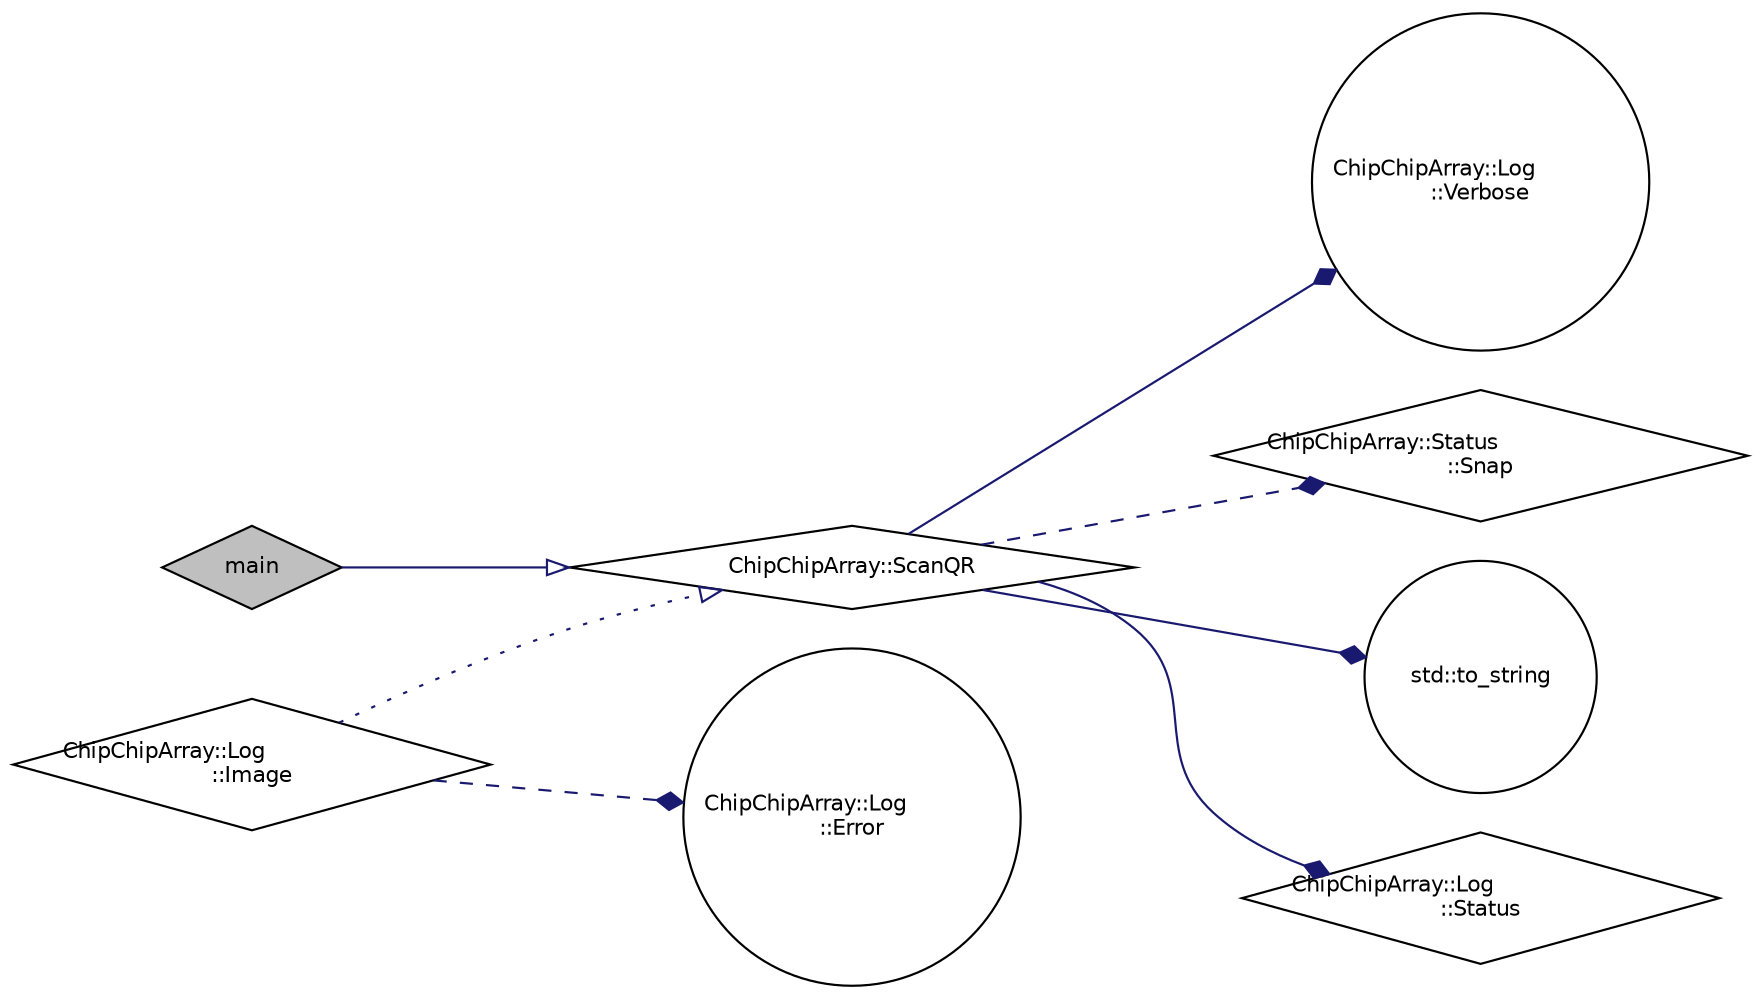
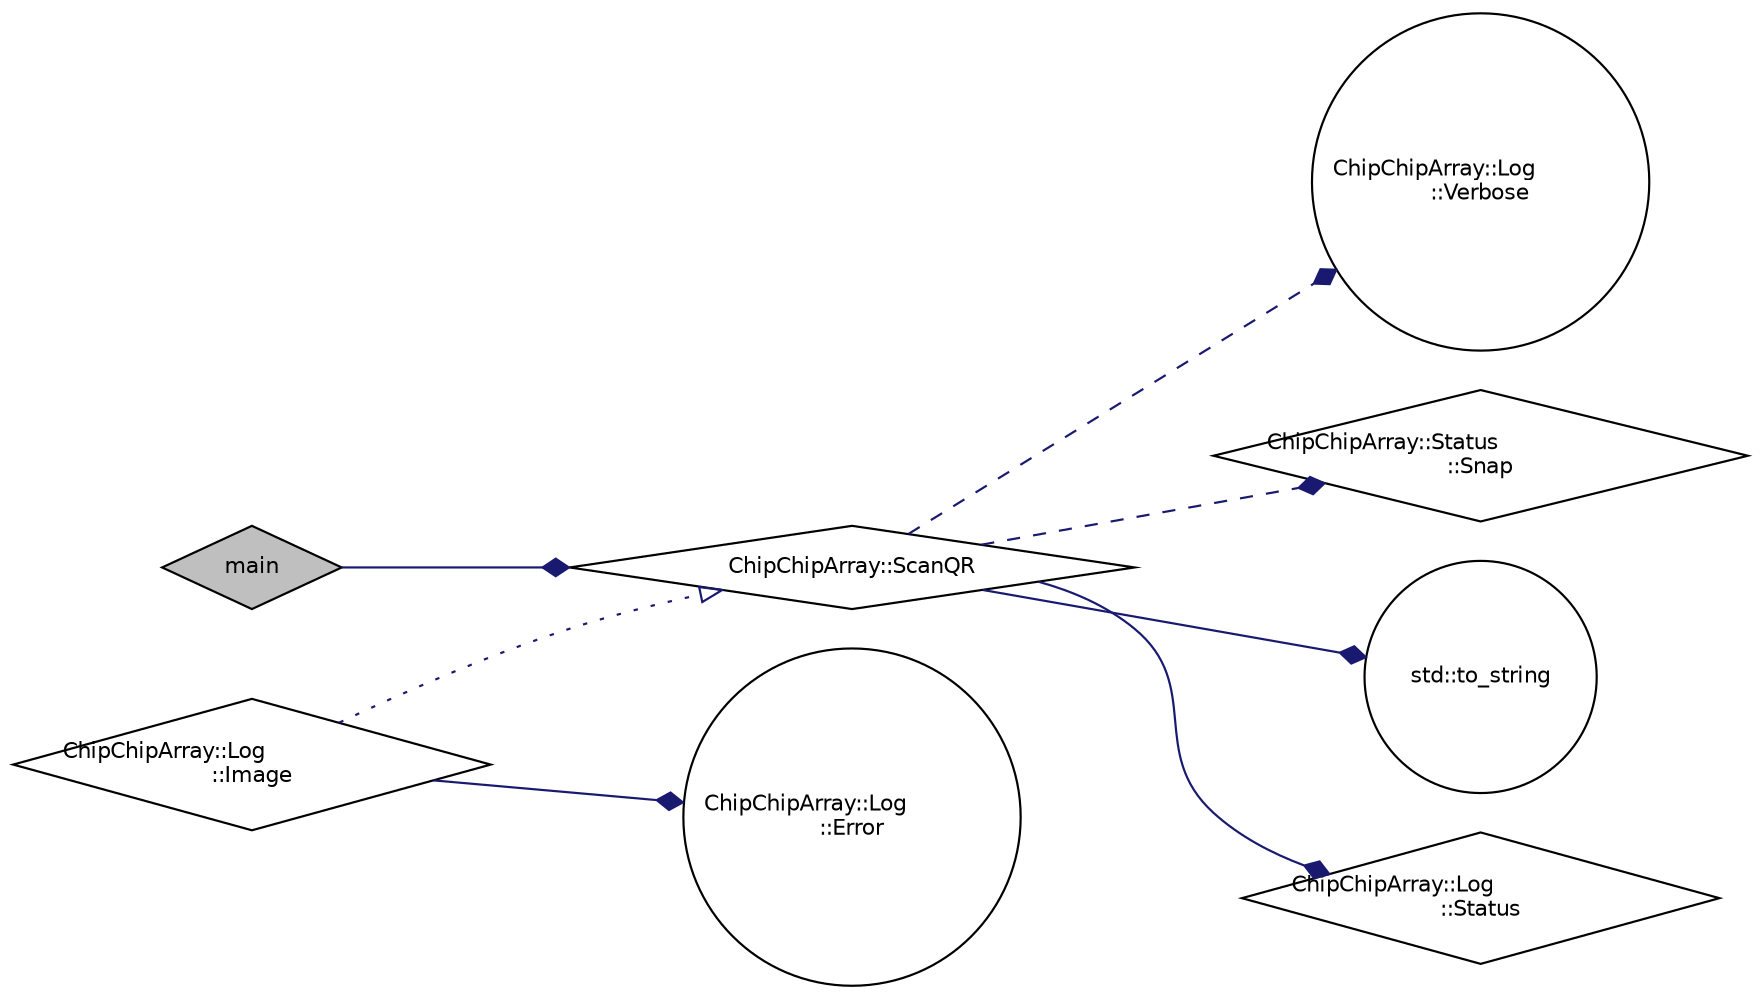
edge "ChipChipArray::ScanQR" -> "ChipChipArray::Log ::Verbose": style solid -> dashed
edge "main" -> "ChipChipArray::ScanQR": arrowhead onormal -> diamond
edge "ChipChipArray::Log ::Image" -> "ChipChipArray::Log ::Error": style dashed -> solid
